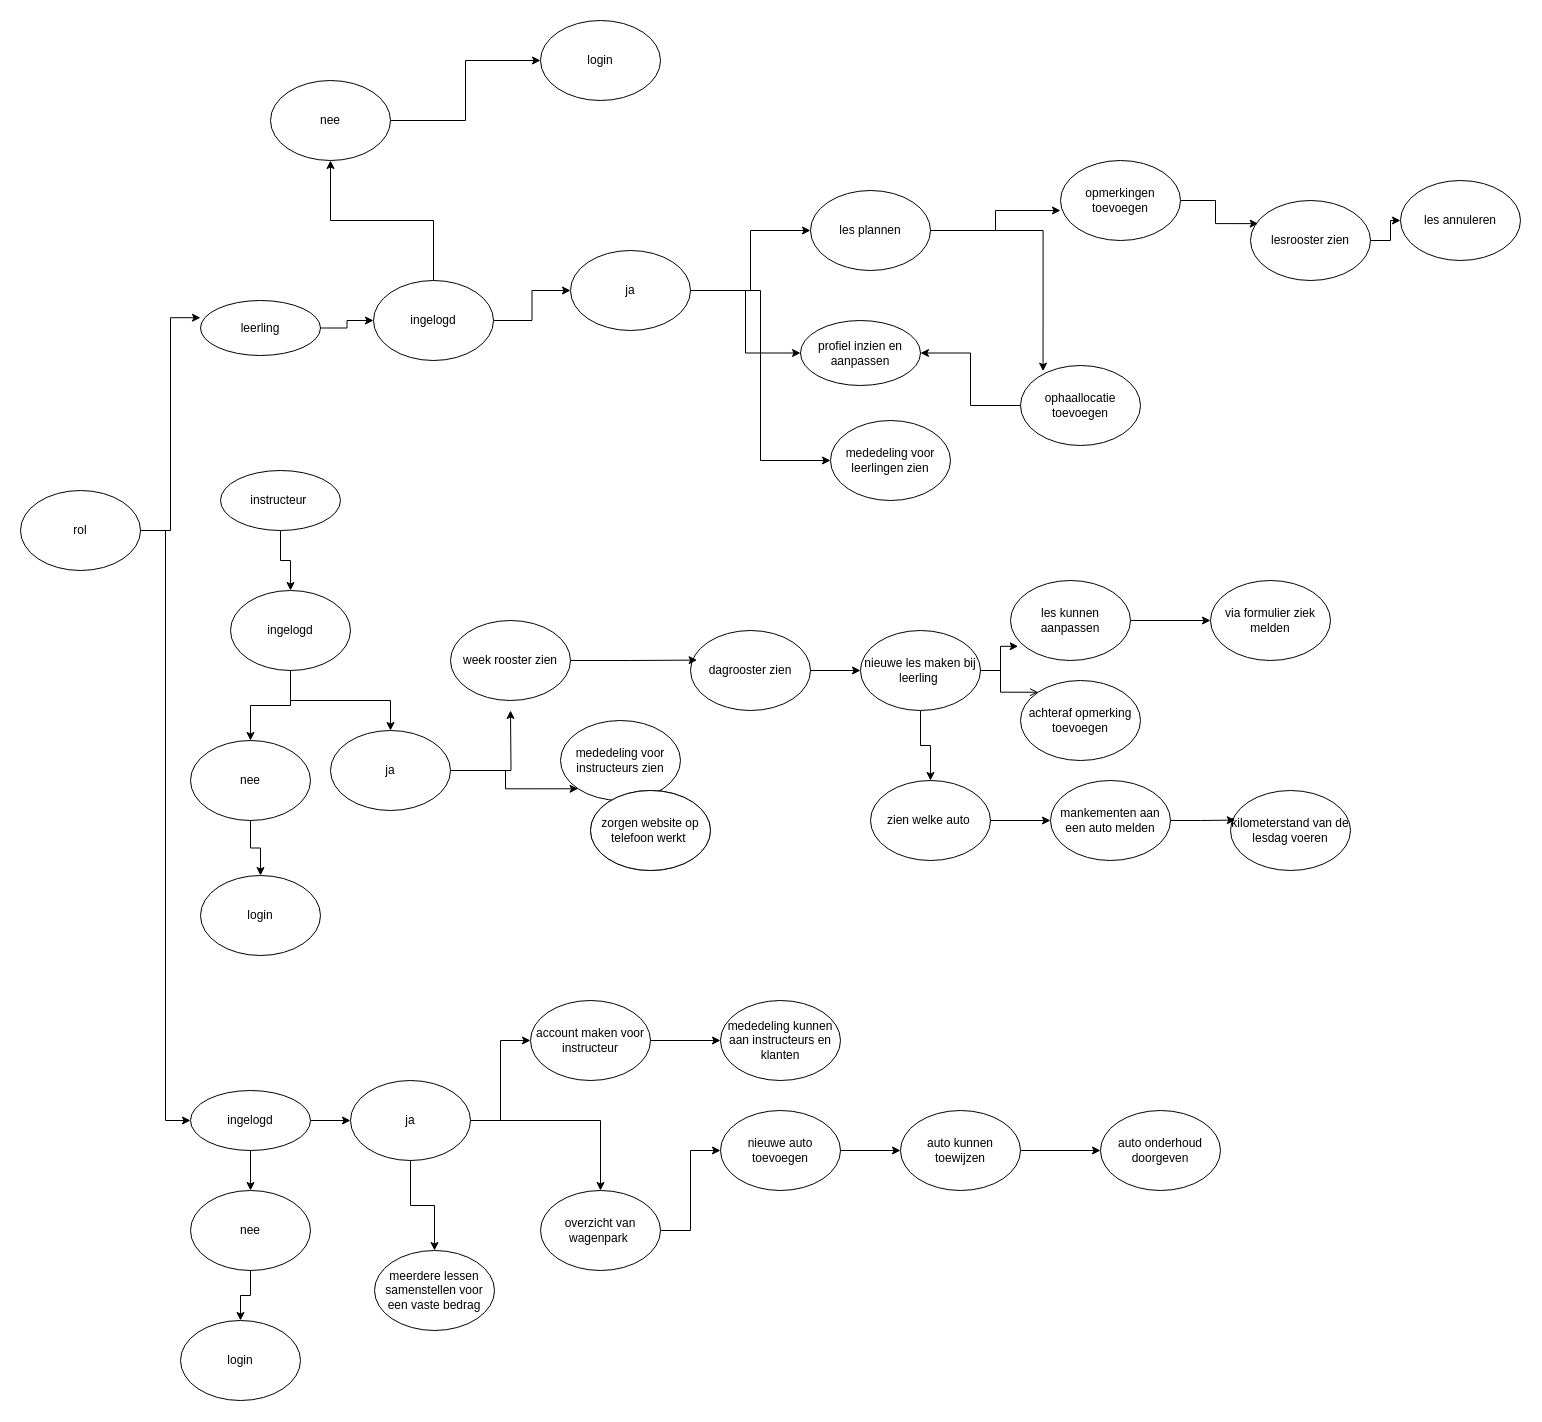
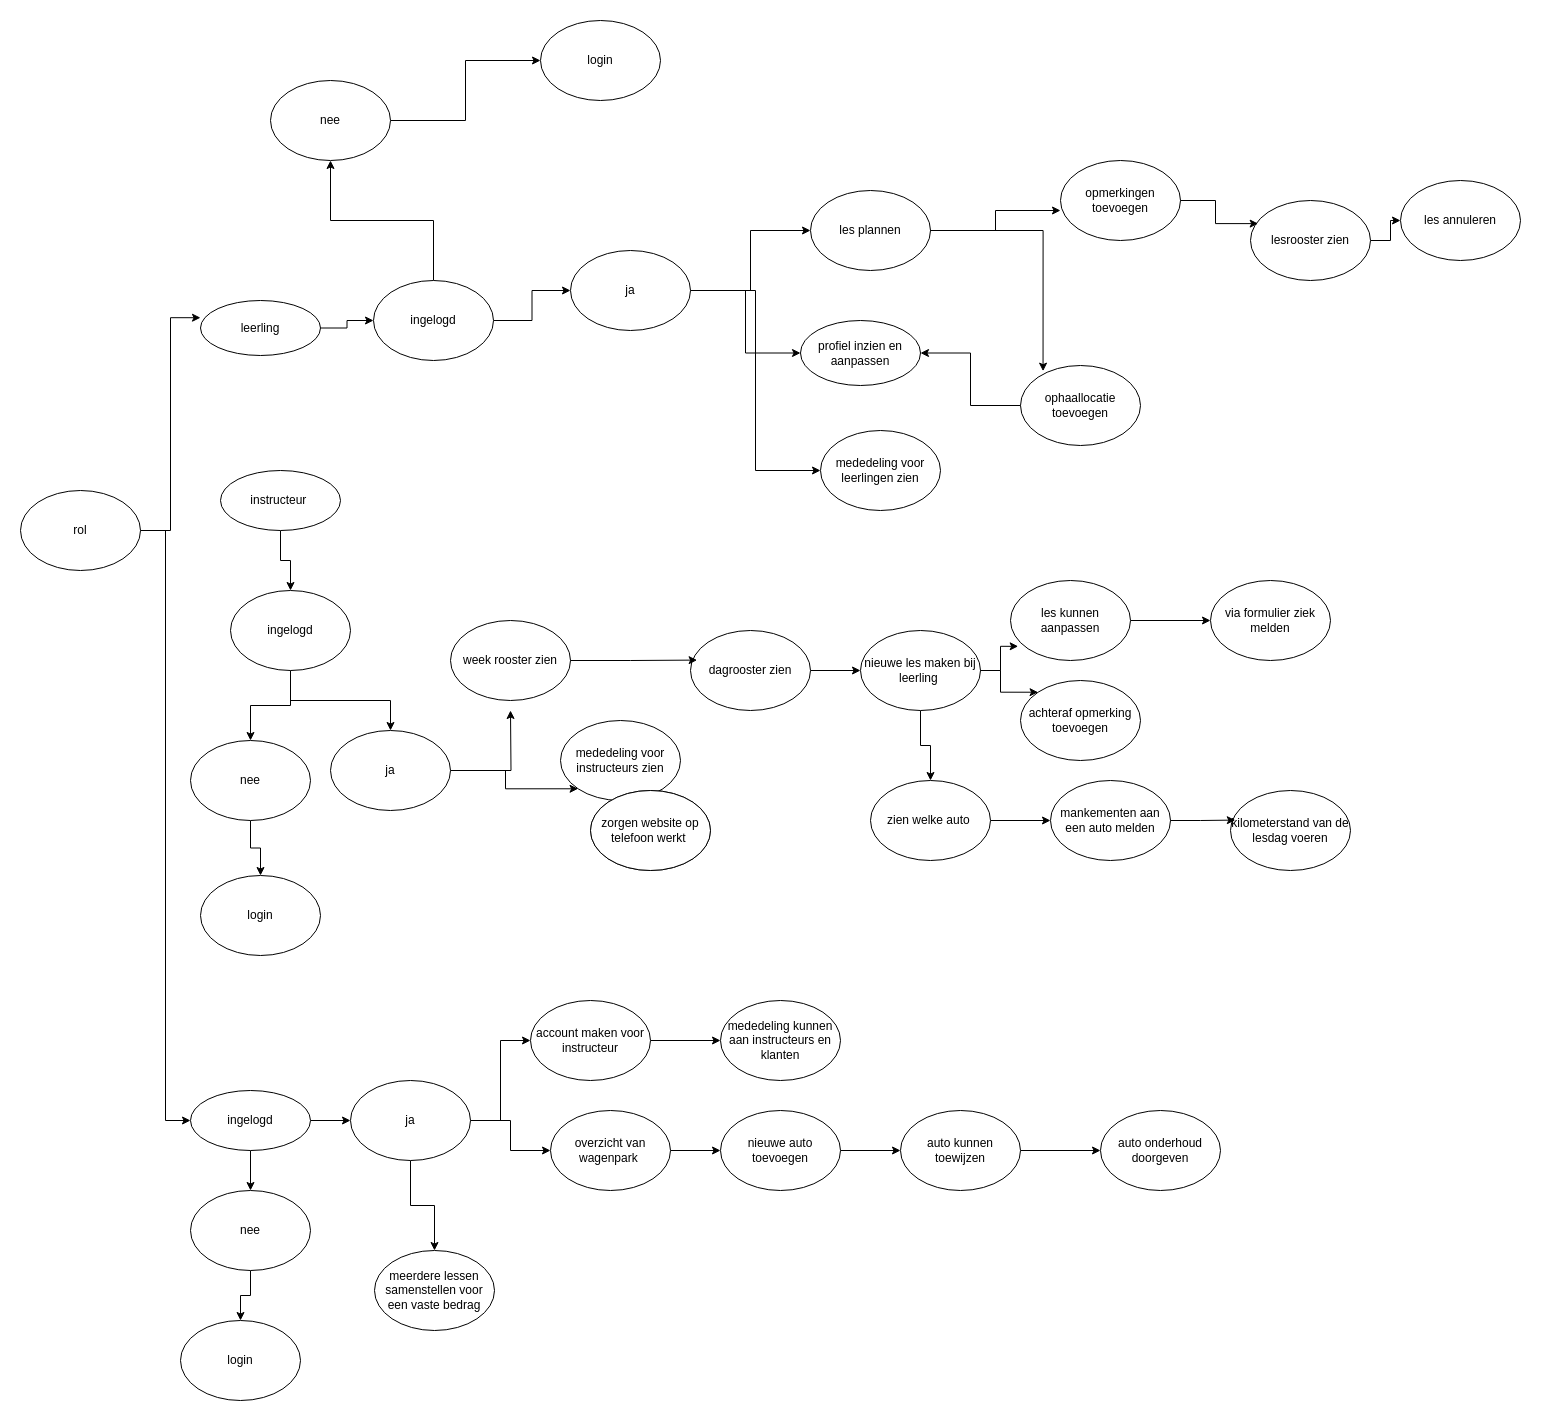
node "mededeling voor leerlingen zien": moved (891, 461) -> (881, 471)
edge "nieuwe les maken bij leerling" -> "achteraf opmerking toevoegen": arrowhead open -> classic
node "overzicht van wagenpark": moved (601, 1231) -> (611, 1151)
